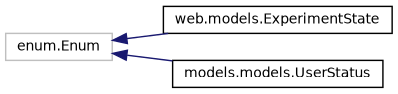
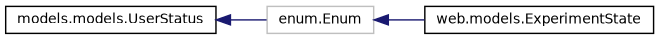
edge "models.models.UserStatus" -> "enum.Enum": reversed
